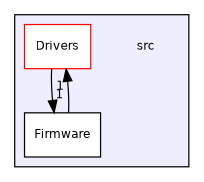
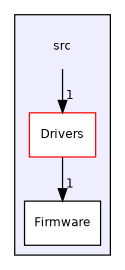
edge "Firmware" -> "Drivers": now "src" -> "Drivers"
